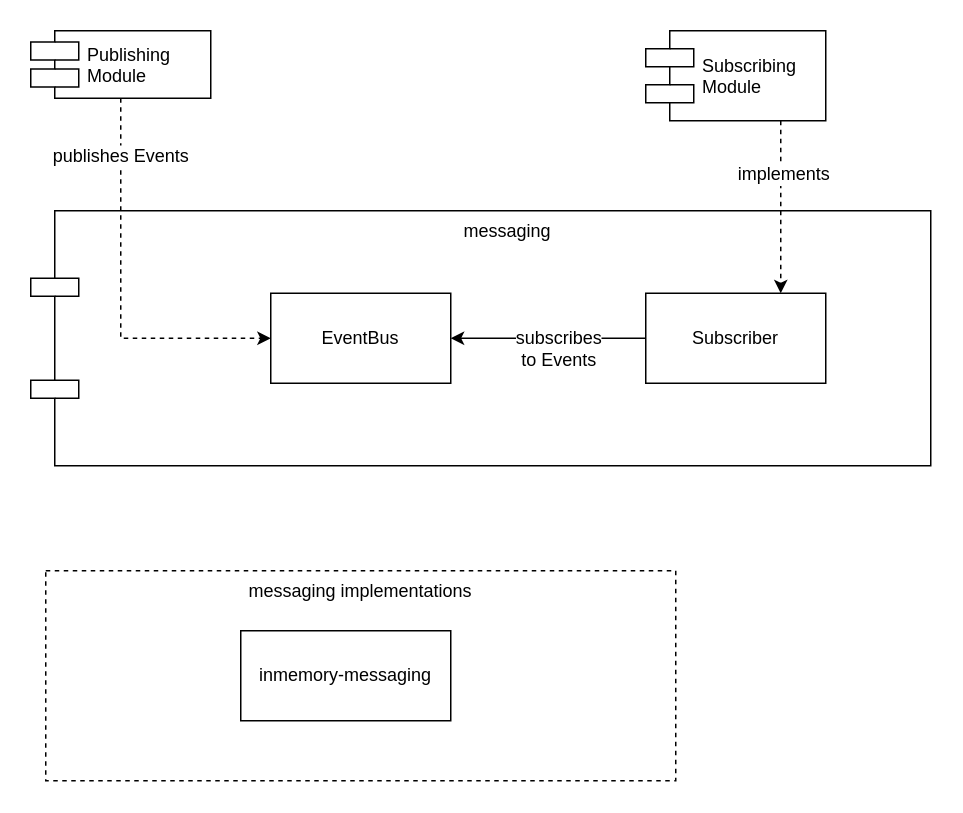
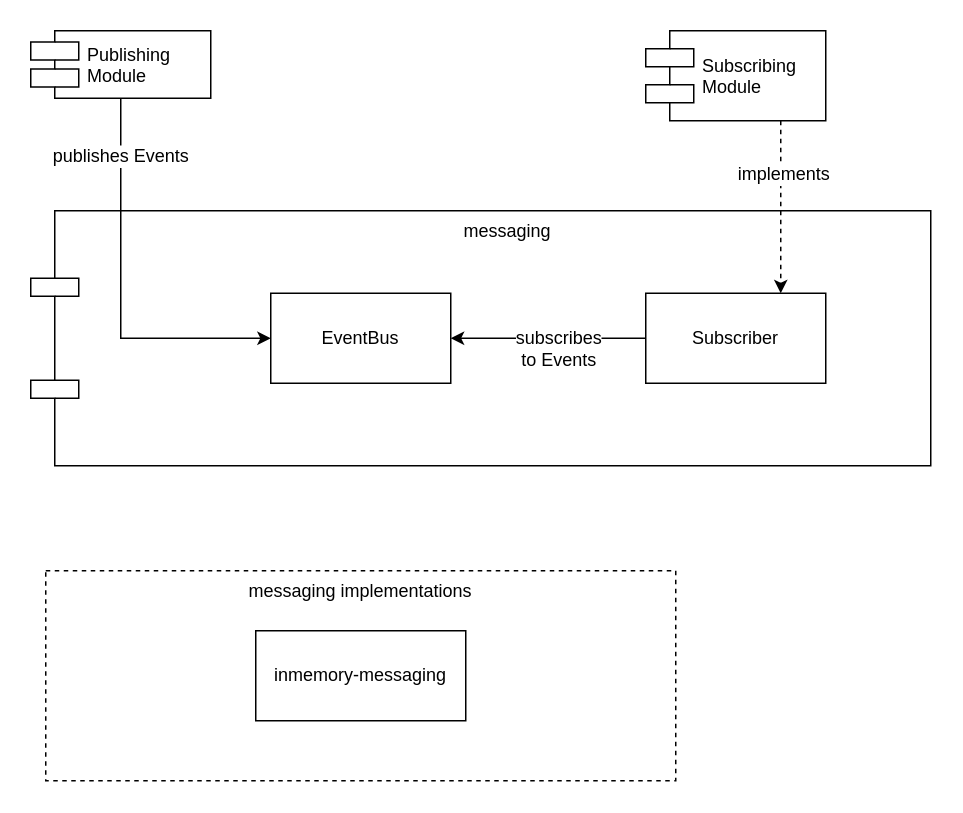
edge "Publishing Module" -> "EventBus": style dashed -> solid
node "inmemory-messaging": moved (346, 676) -> (361, 676)
